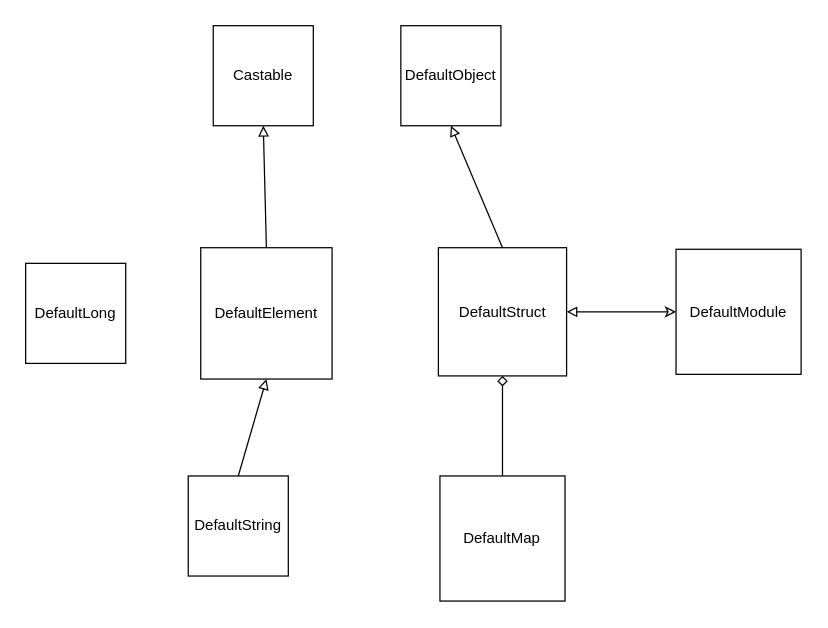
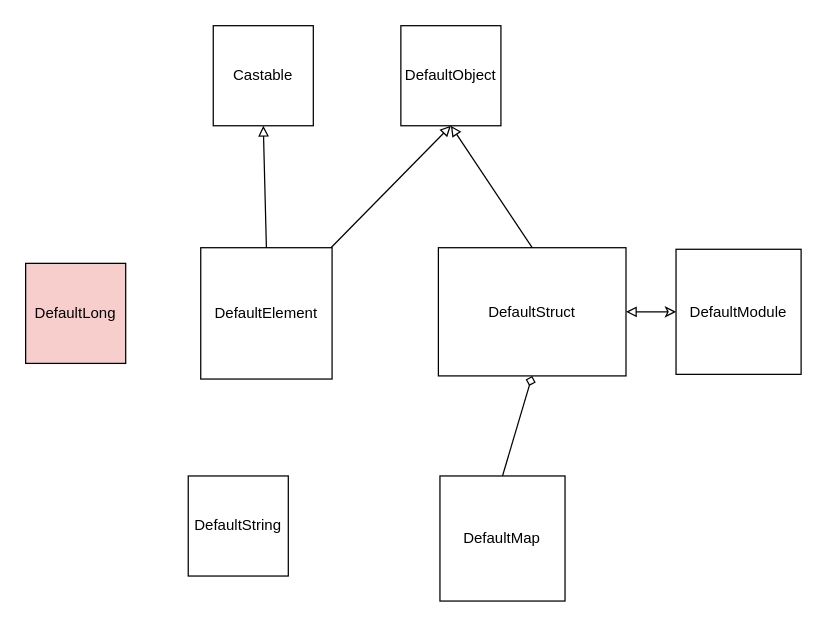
edge "DefaultElement" -> "DefaultObject": added
node "DefaultStruct": size 128x128 -> 188x128
node "DefaultLong": fillcolor #ffffff -> #f8cecc
edge "DefaultString" -> "DefaultElement": removed
